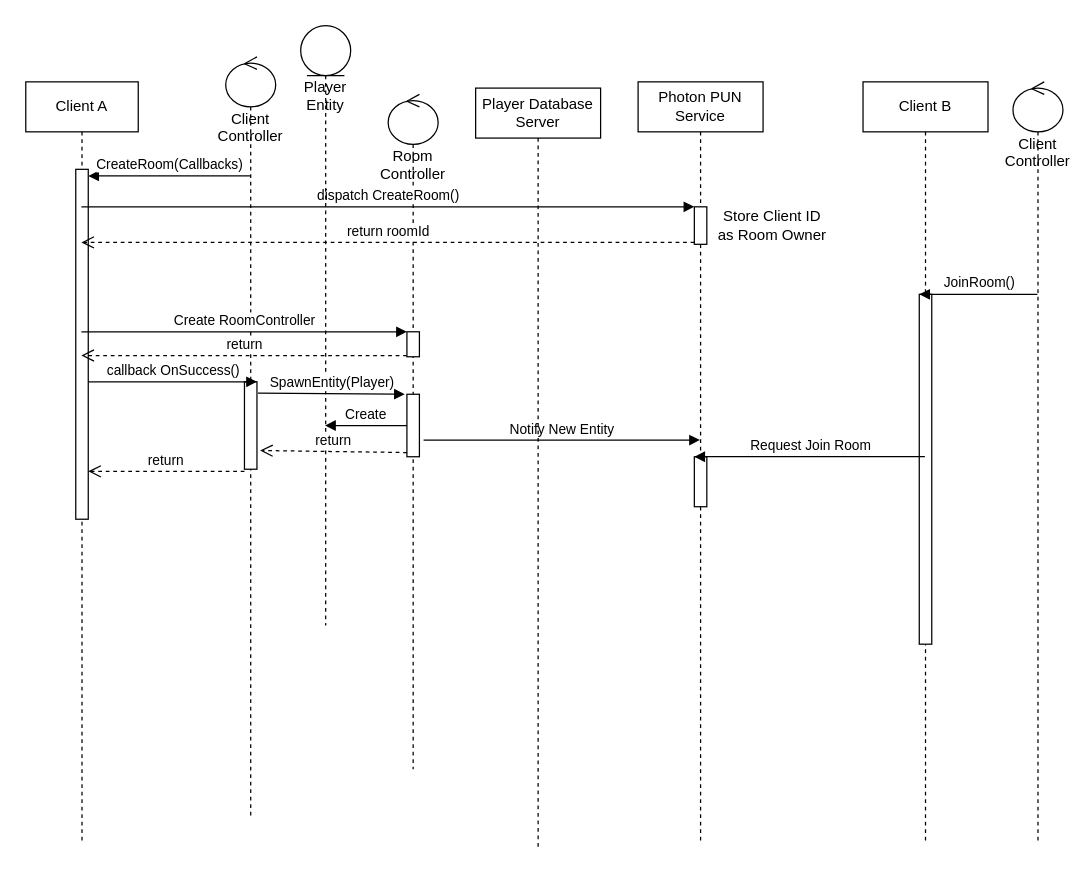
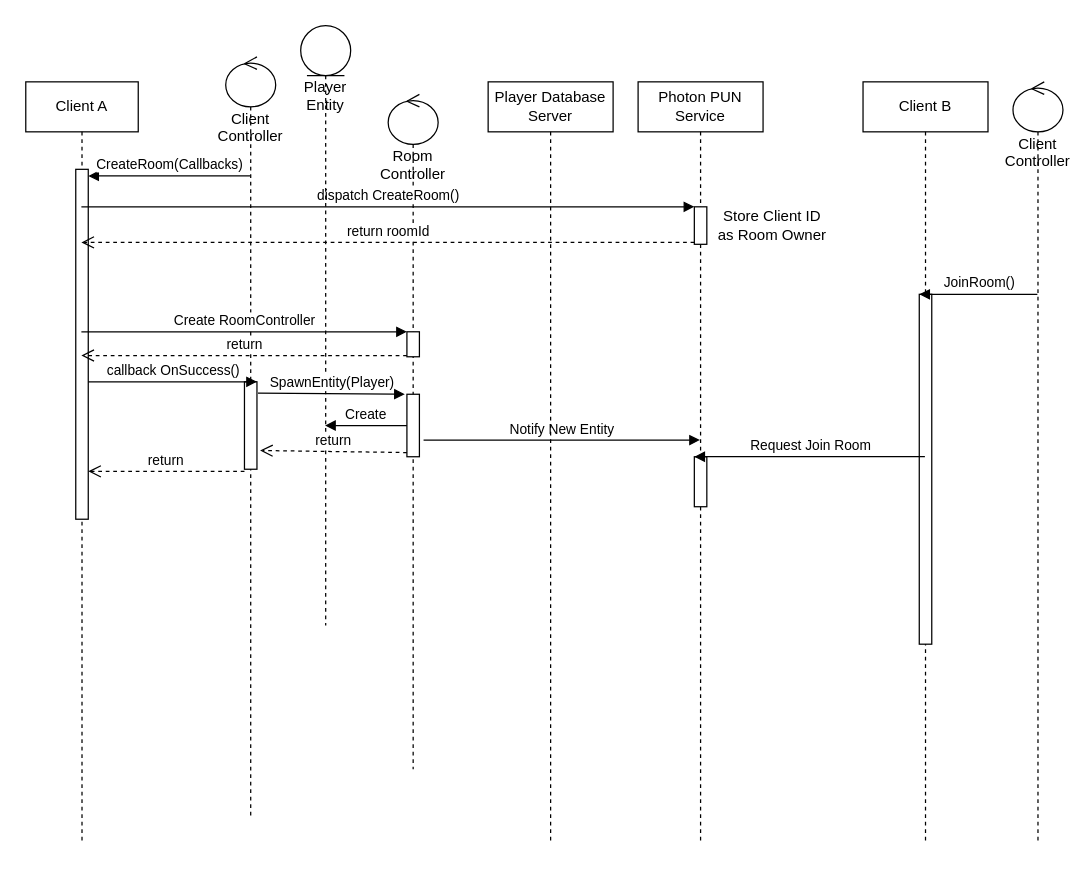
node "Player Database Server": moved (538, 469) -> (551, 463)
